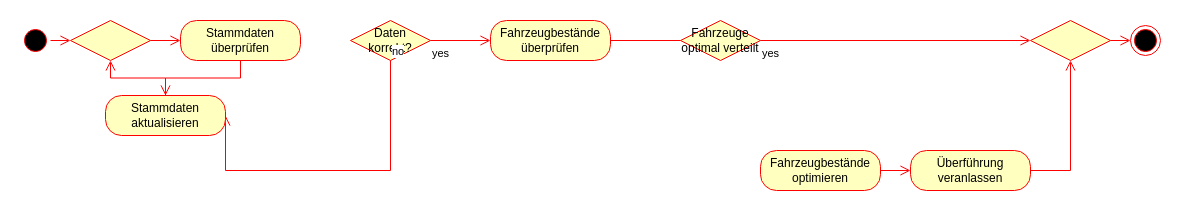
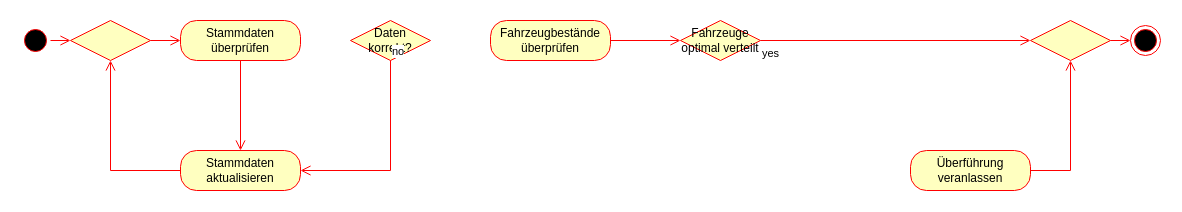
edge "Daten korrekt?" -> "Fahrzeugbestände überprüfen": removed, label "yes"
edge "Fahrzeugbestände überprüfen" -- "Fahrzeuge optimal verteilt": arrowhead none -> open
node "Stammdaten aktualisieren": moved (166, 116) -> (241, 171)
node "Fahrzeugbestände optimieren": removed
edge "Fahrzeugbestände optimieren" -> "Überführung veranlassen": removed
